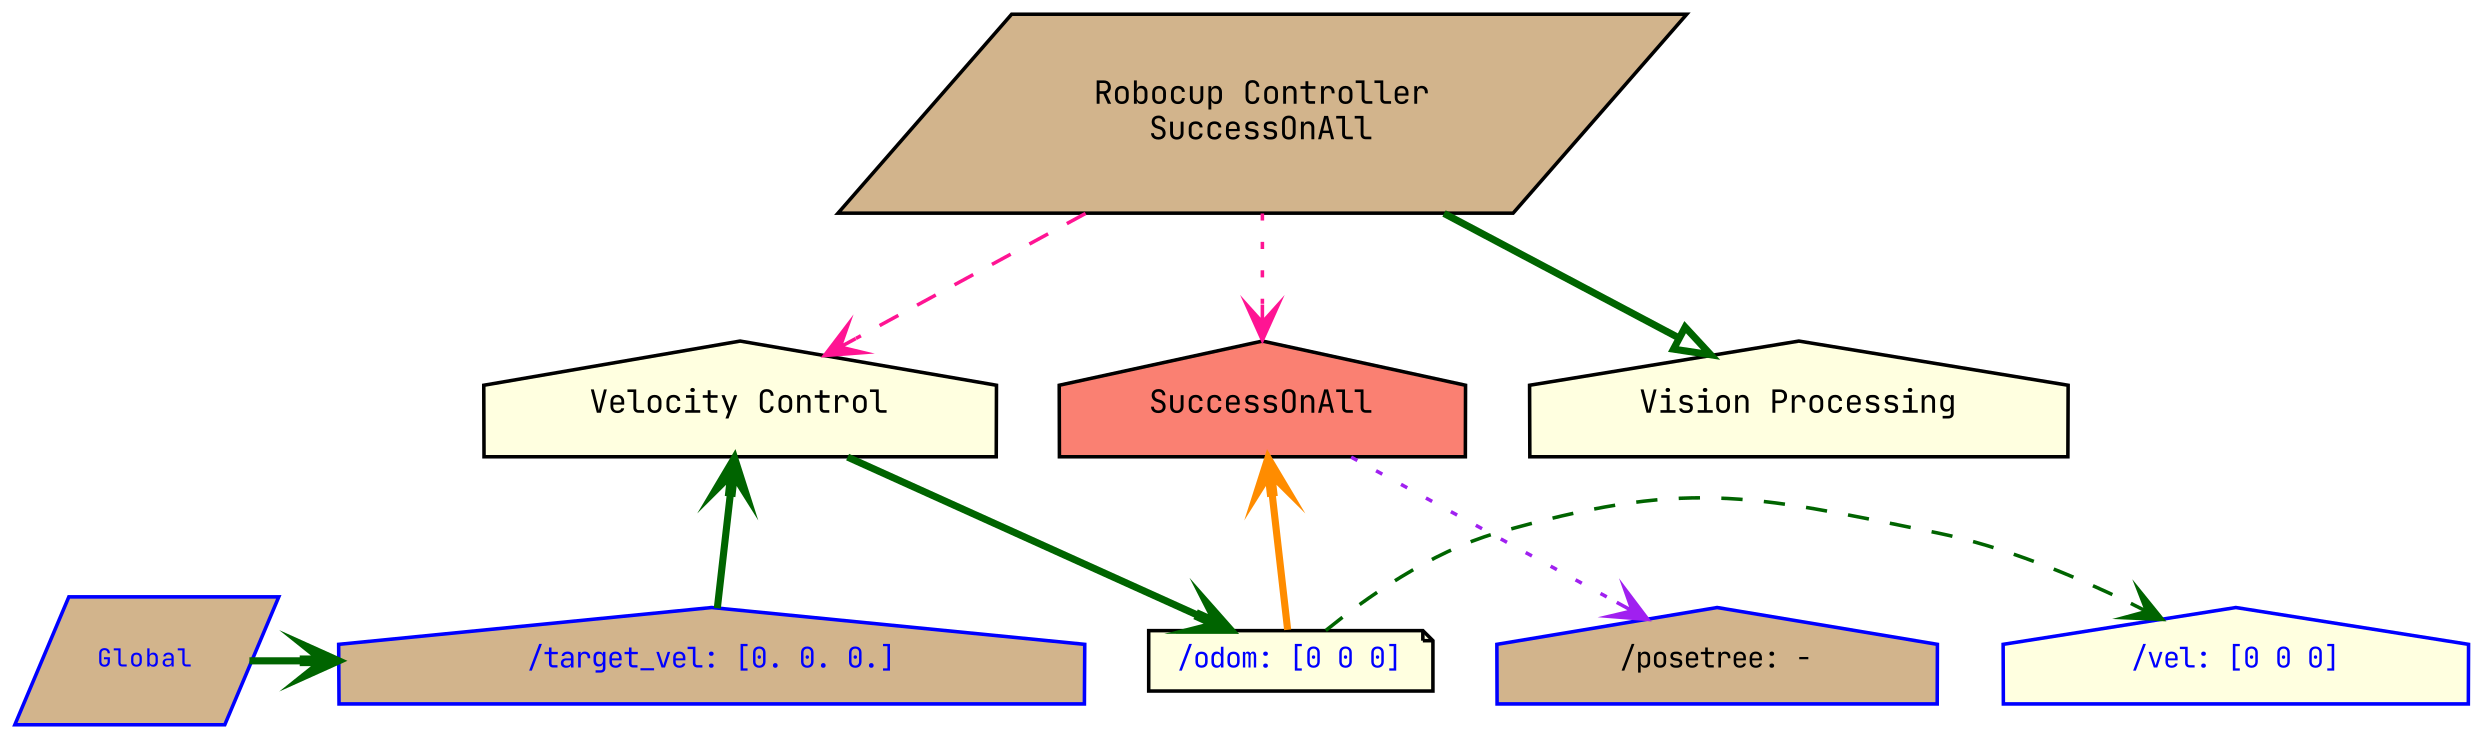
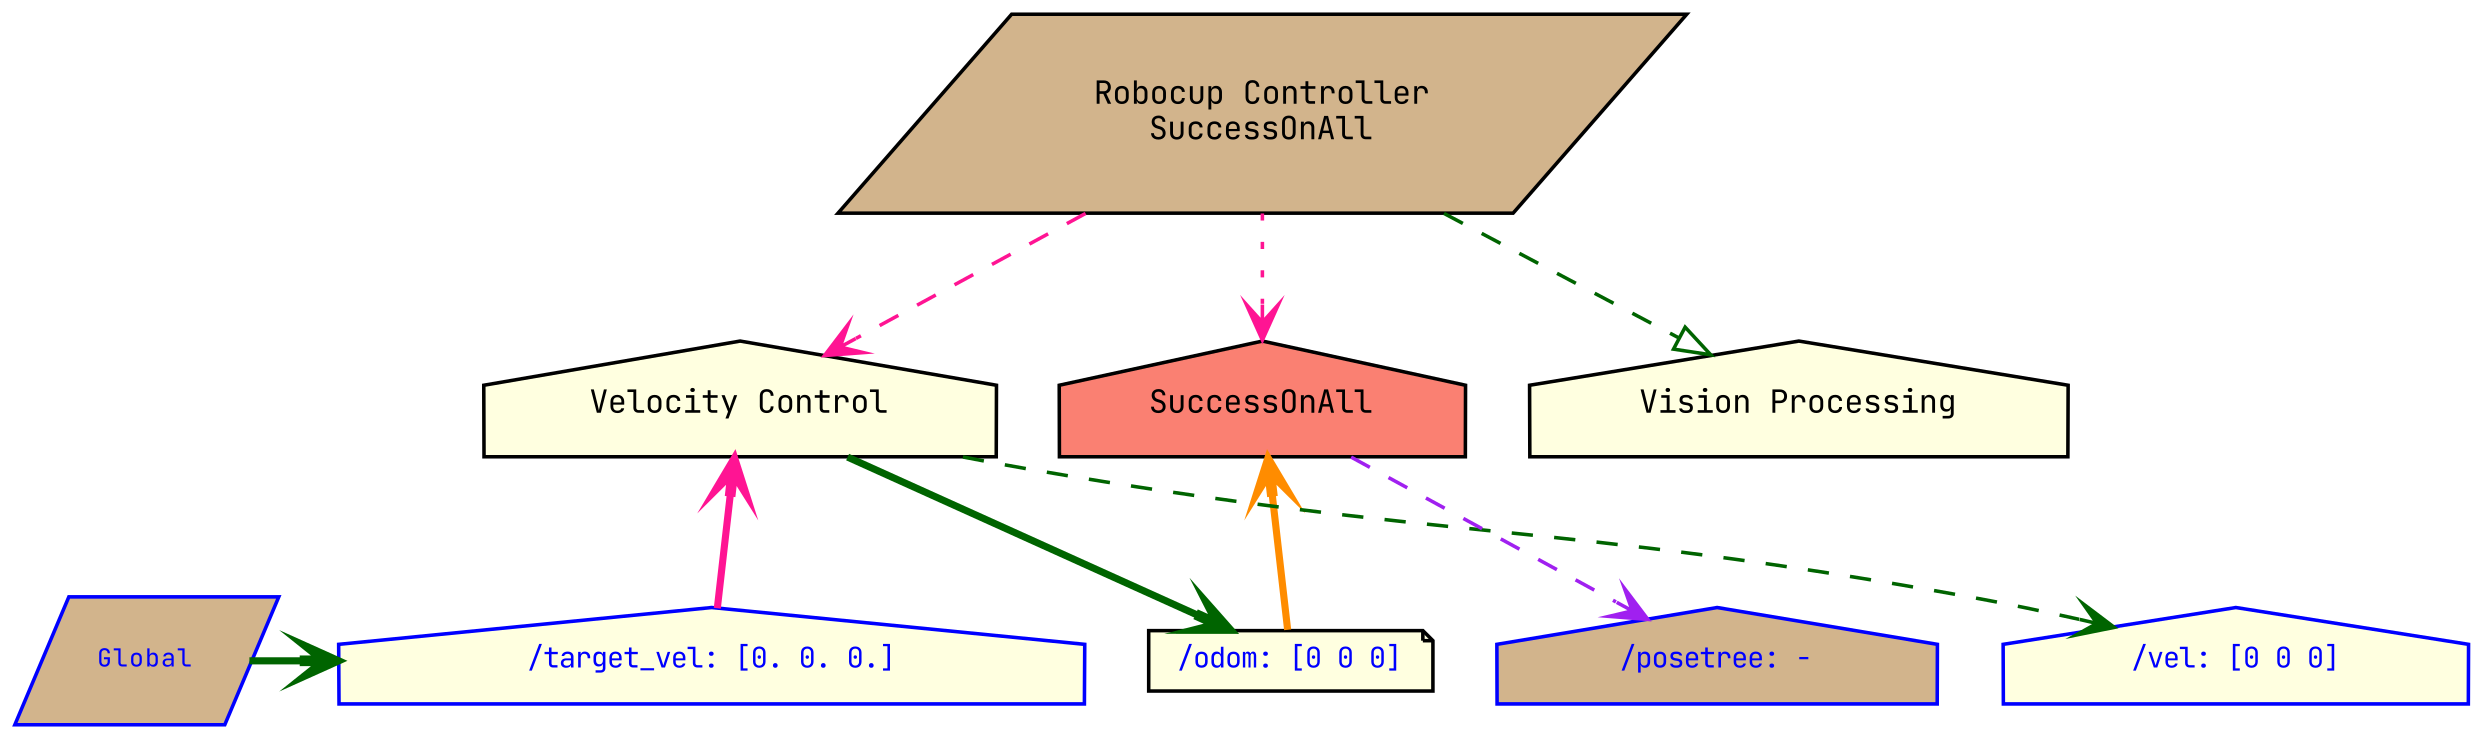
edge "Robocup Controller SuccessOnAll" -> "Vision Processing": style bold -> dashed
edge "/odom: [0 0 0]" -> "/vel: [0 0 0]": now "Velocity Control" -> "/vel: [0 0 0]"
edge "SuccessOnAll" -> "/posetree: -": style dotted -> dashed
edge "/target_vel: [0. 0. 0.]" -> "Velocity Control": color darkgreen -> deeppink
node "/target_vel: [0. 0. 0.]": fillcolor tan -> lightyellow
node "/posetree: -": fontcolor black -> blue
